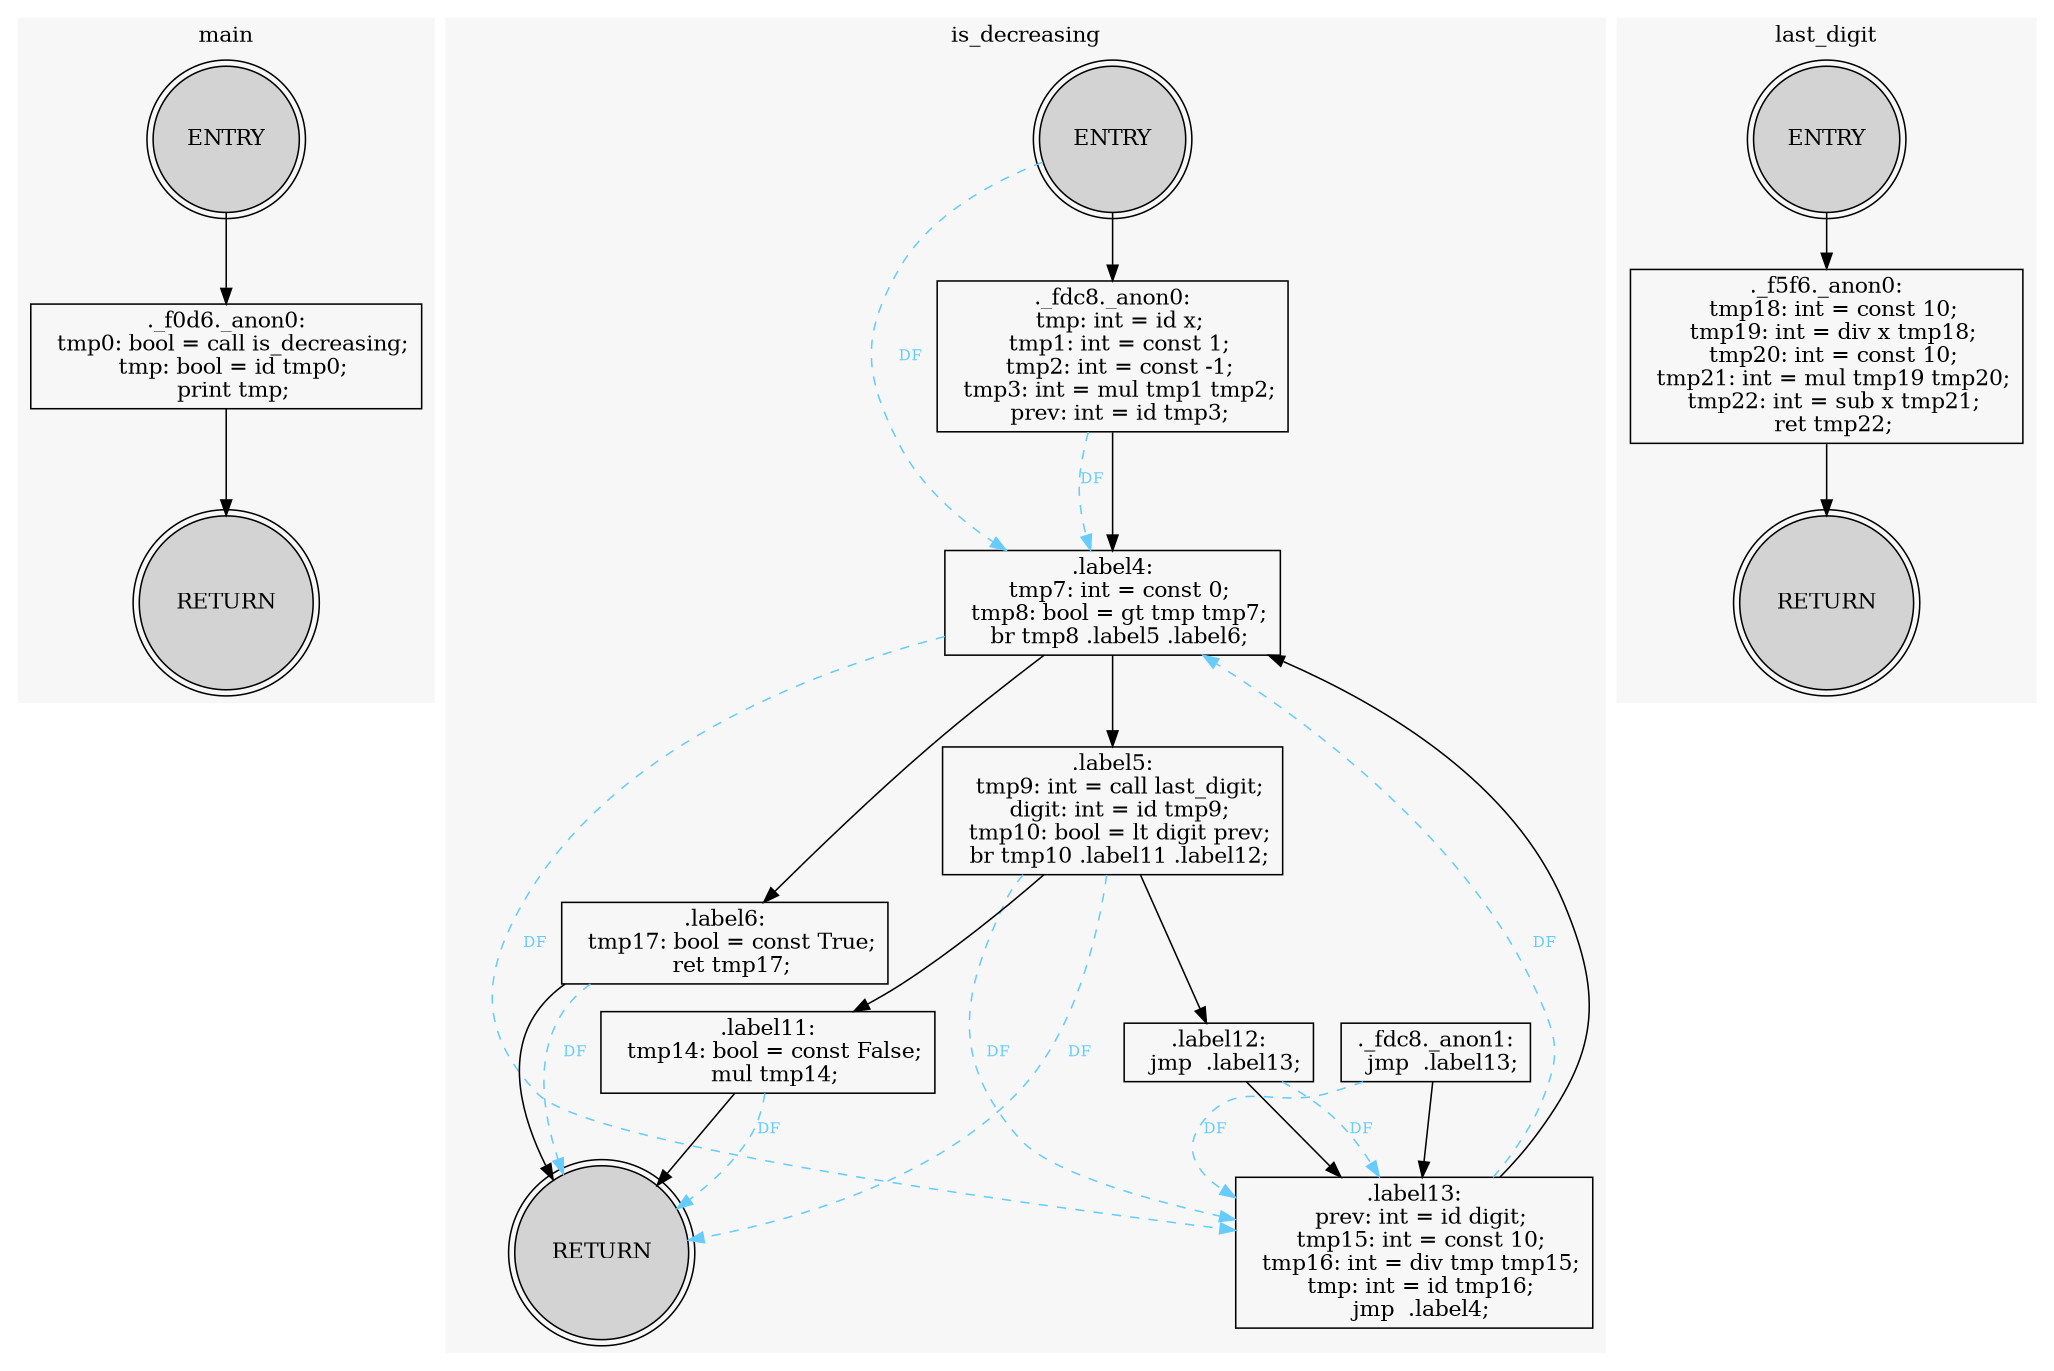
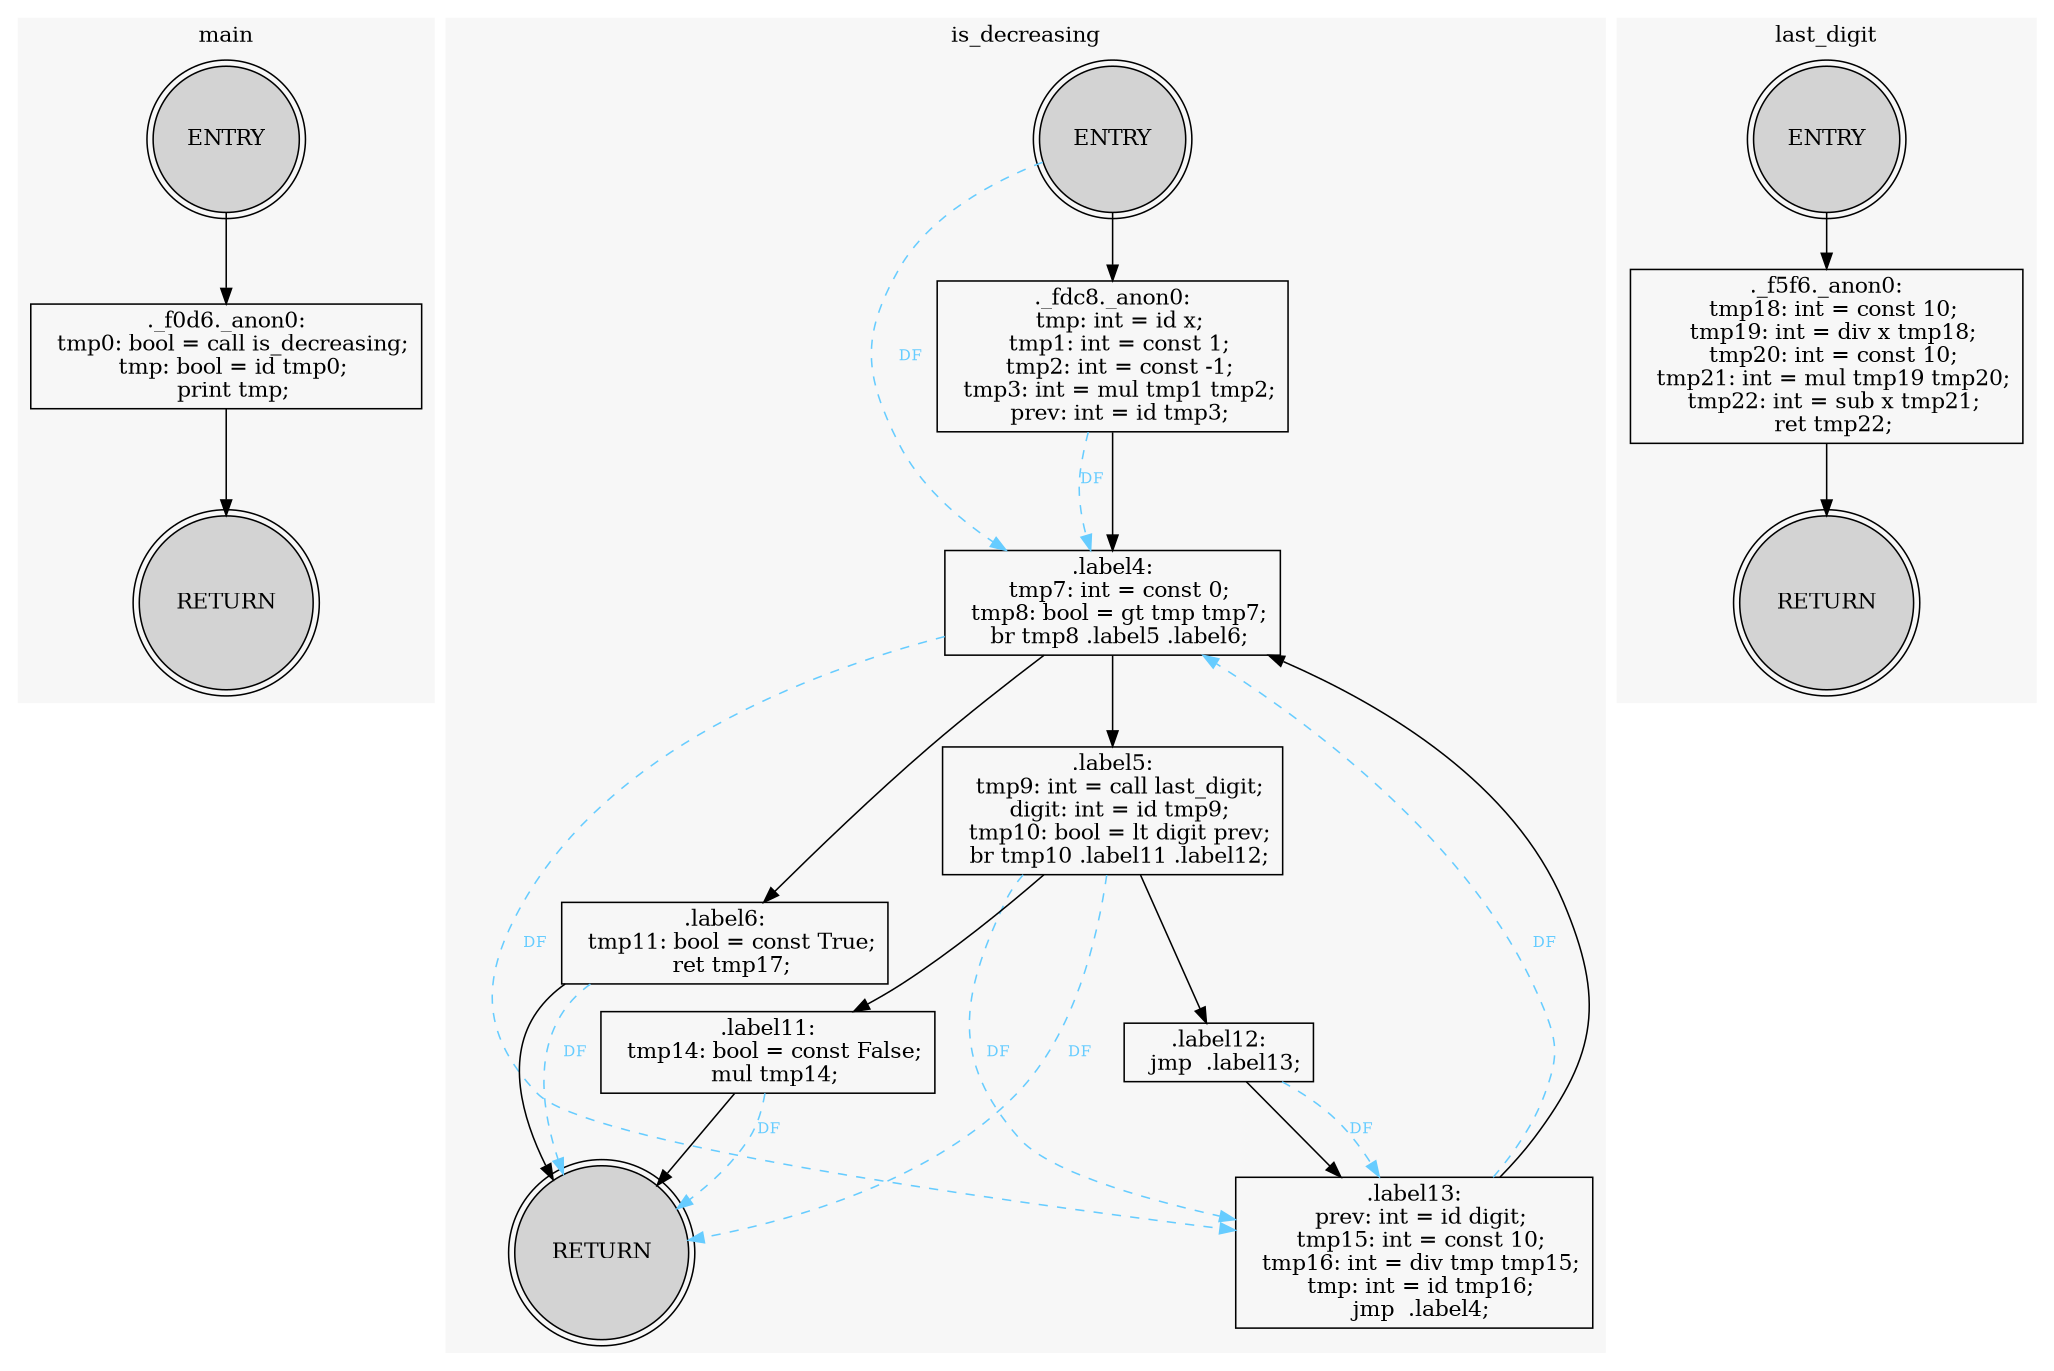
node ".label6: tmp17: bool = const True; ret tmp17;": label ".label6: tmp17: bool = const True; ret tmp17;" -> ".label6: tmp11: bool = const True; ret tmp17;"
node "._fdc8._anon1: jmp  .label13;": removed
